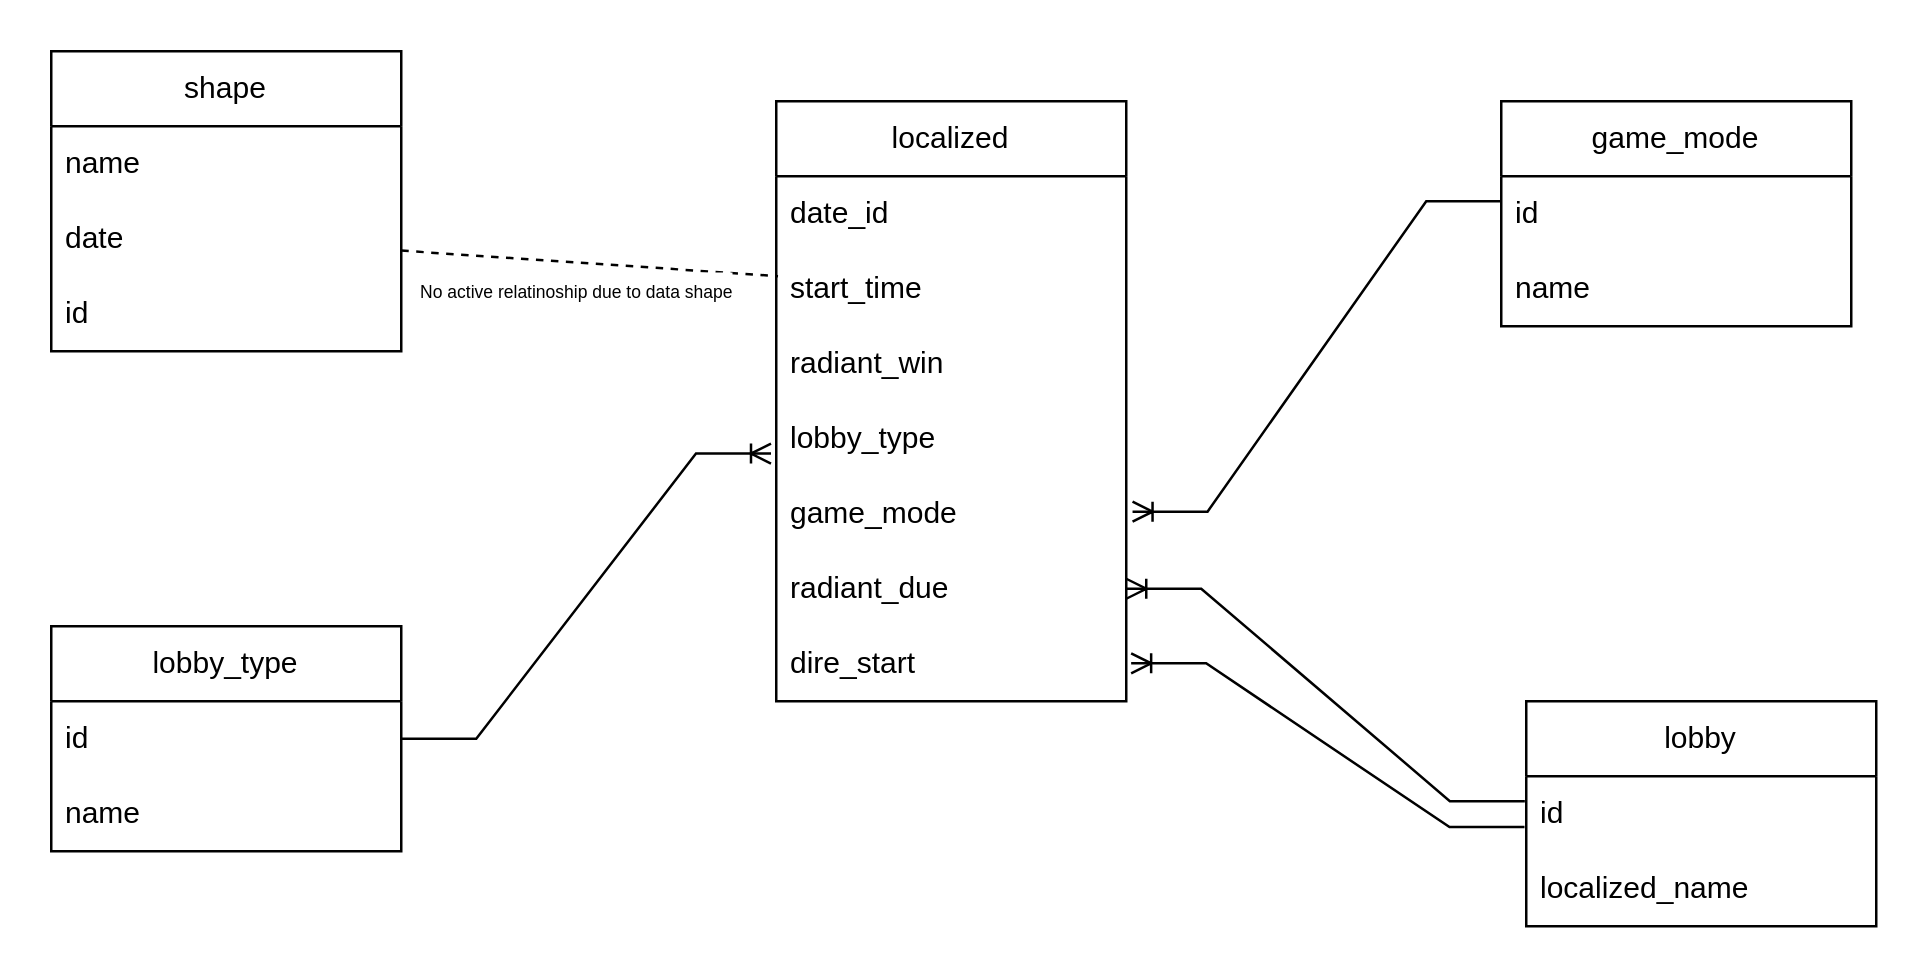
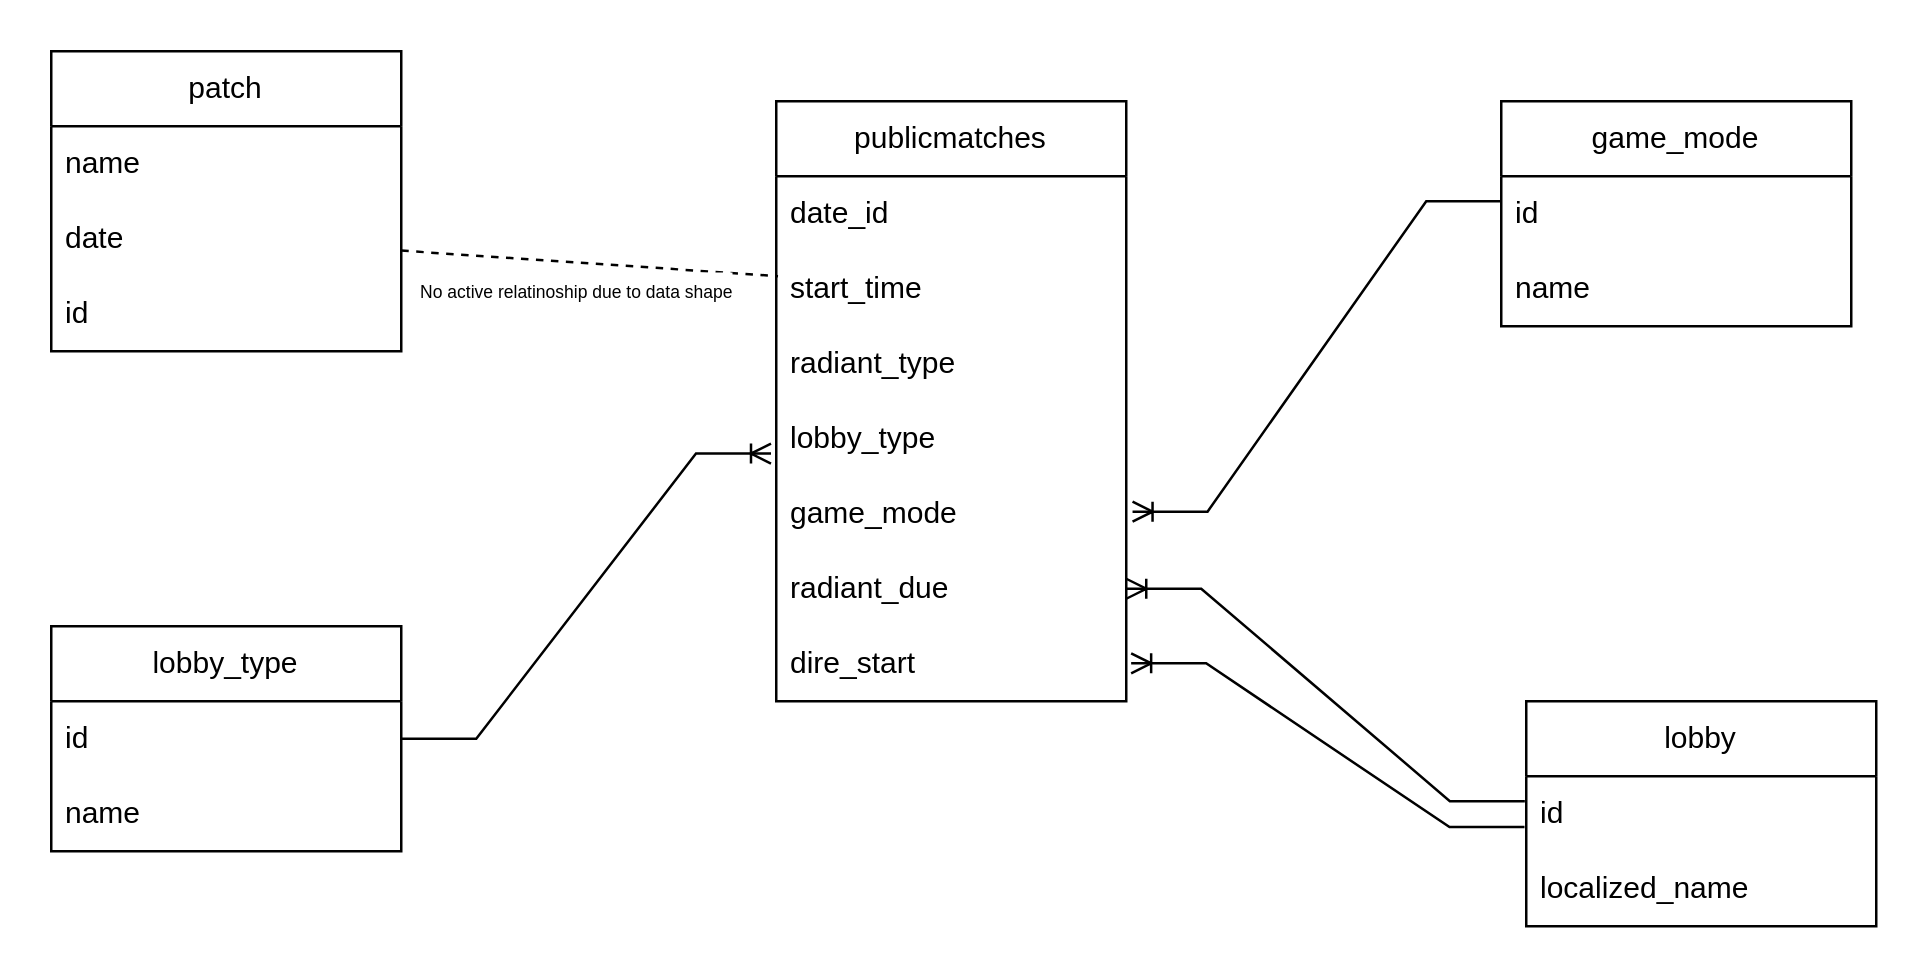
node "shape": label "shape" -> "patch"
node "localized": label "localized" -> "publicmatches"
node "radiant_win": label "radiant_win" -> "radiant_type"
